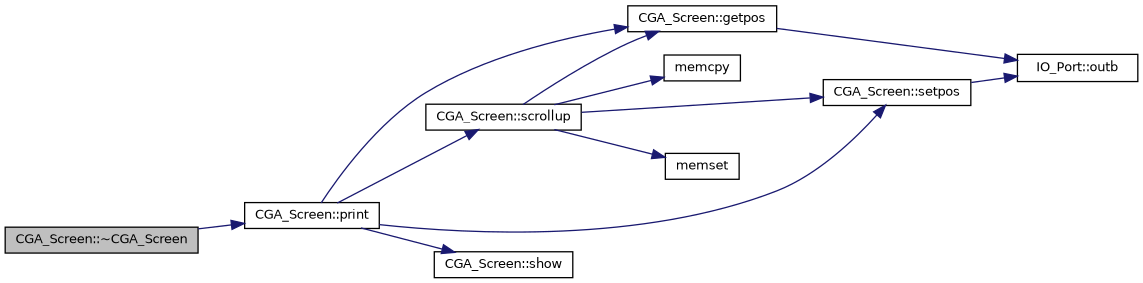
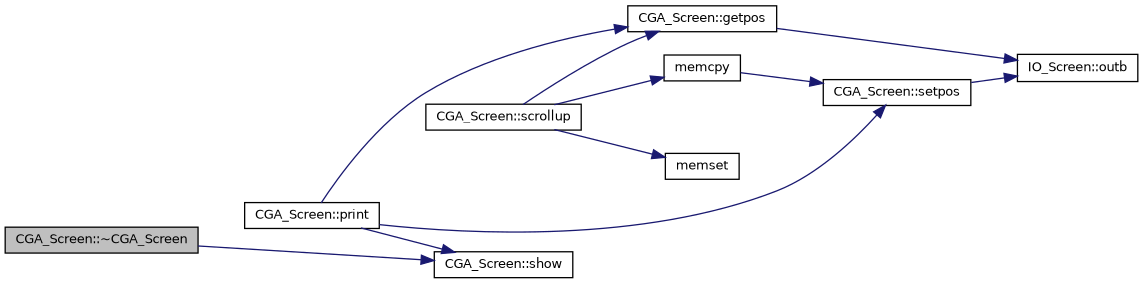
node "IO_Port::outb": label "IO_Port::outb" -> "IO_Screen::outb"
edge "CGA_Screen::scrollup" -> "CGA_Screen::setpos": now "memcpy" -> "CGA_Screen::setpos"
edge "CGA_Screen::print" -> "CGA_Screen::scrollup": removed
edge "CGA_Screen::~CGA_Screen" -> "CGA_Screen::print": now "CGA_Screen::~CGA_Screen" -> "CGA_Screen::show"
